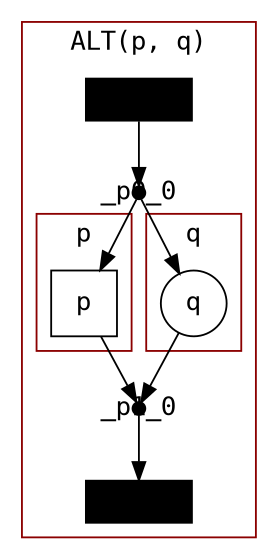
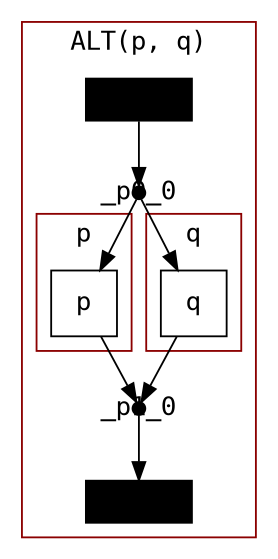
node "q": shape circle -> box
